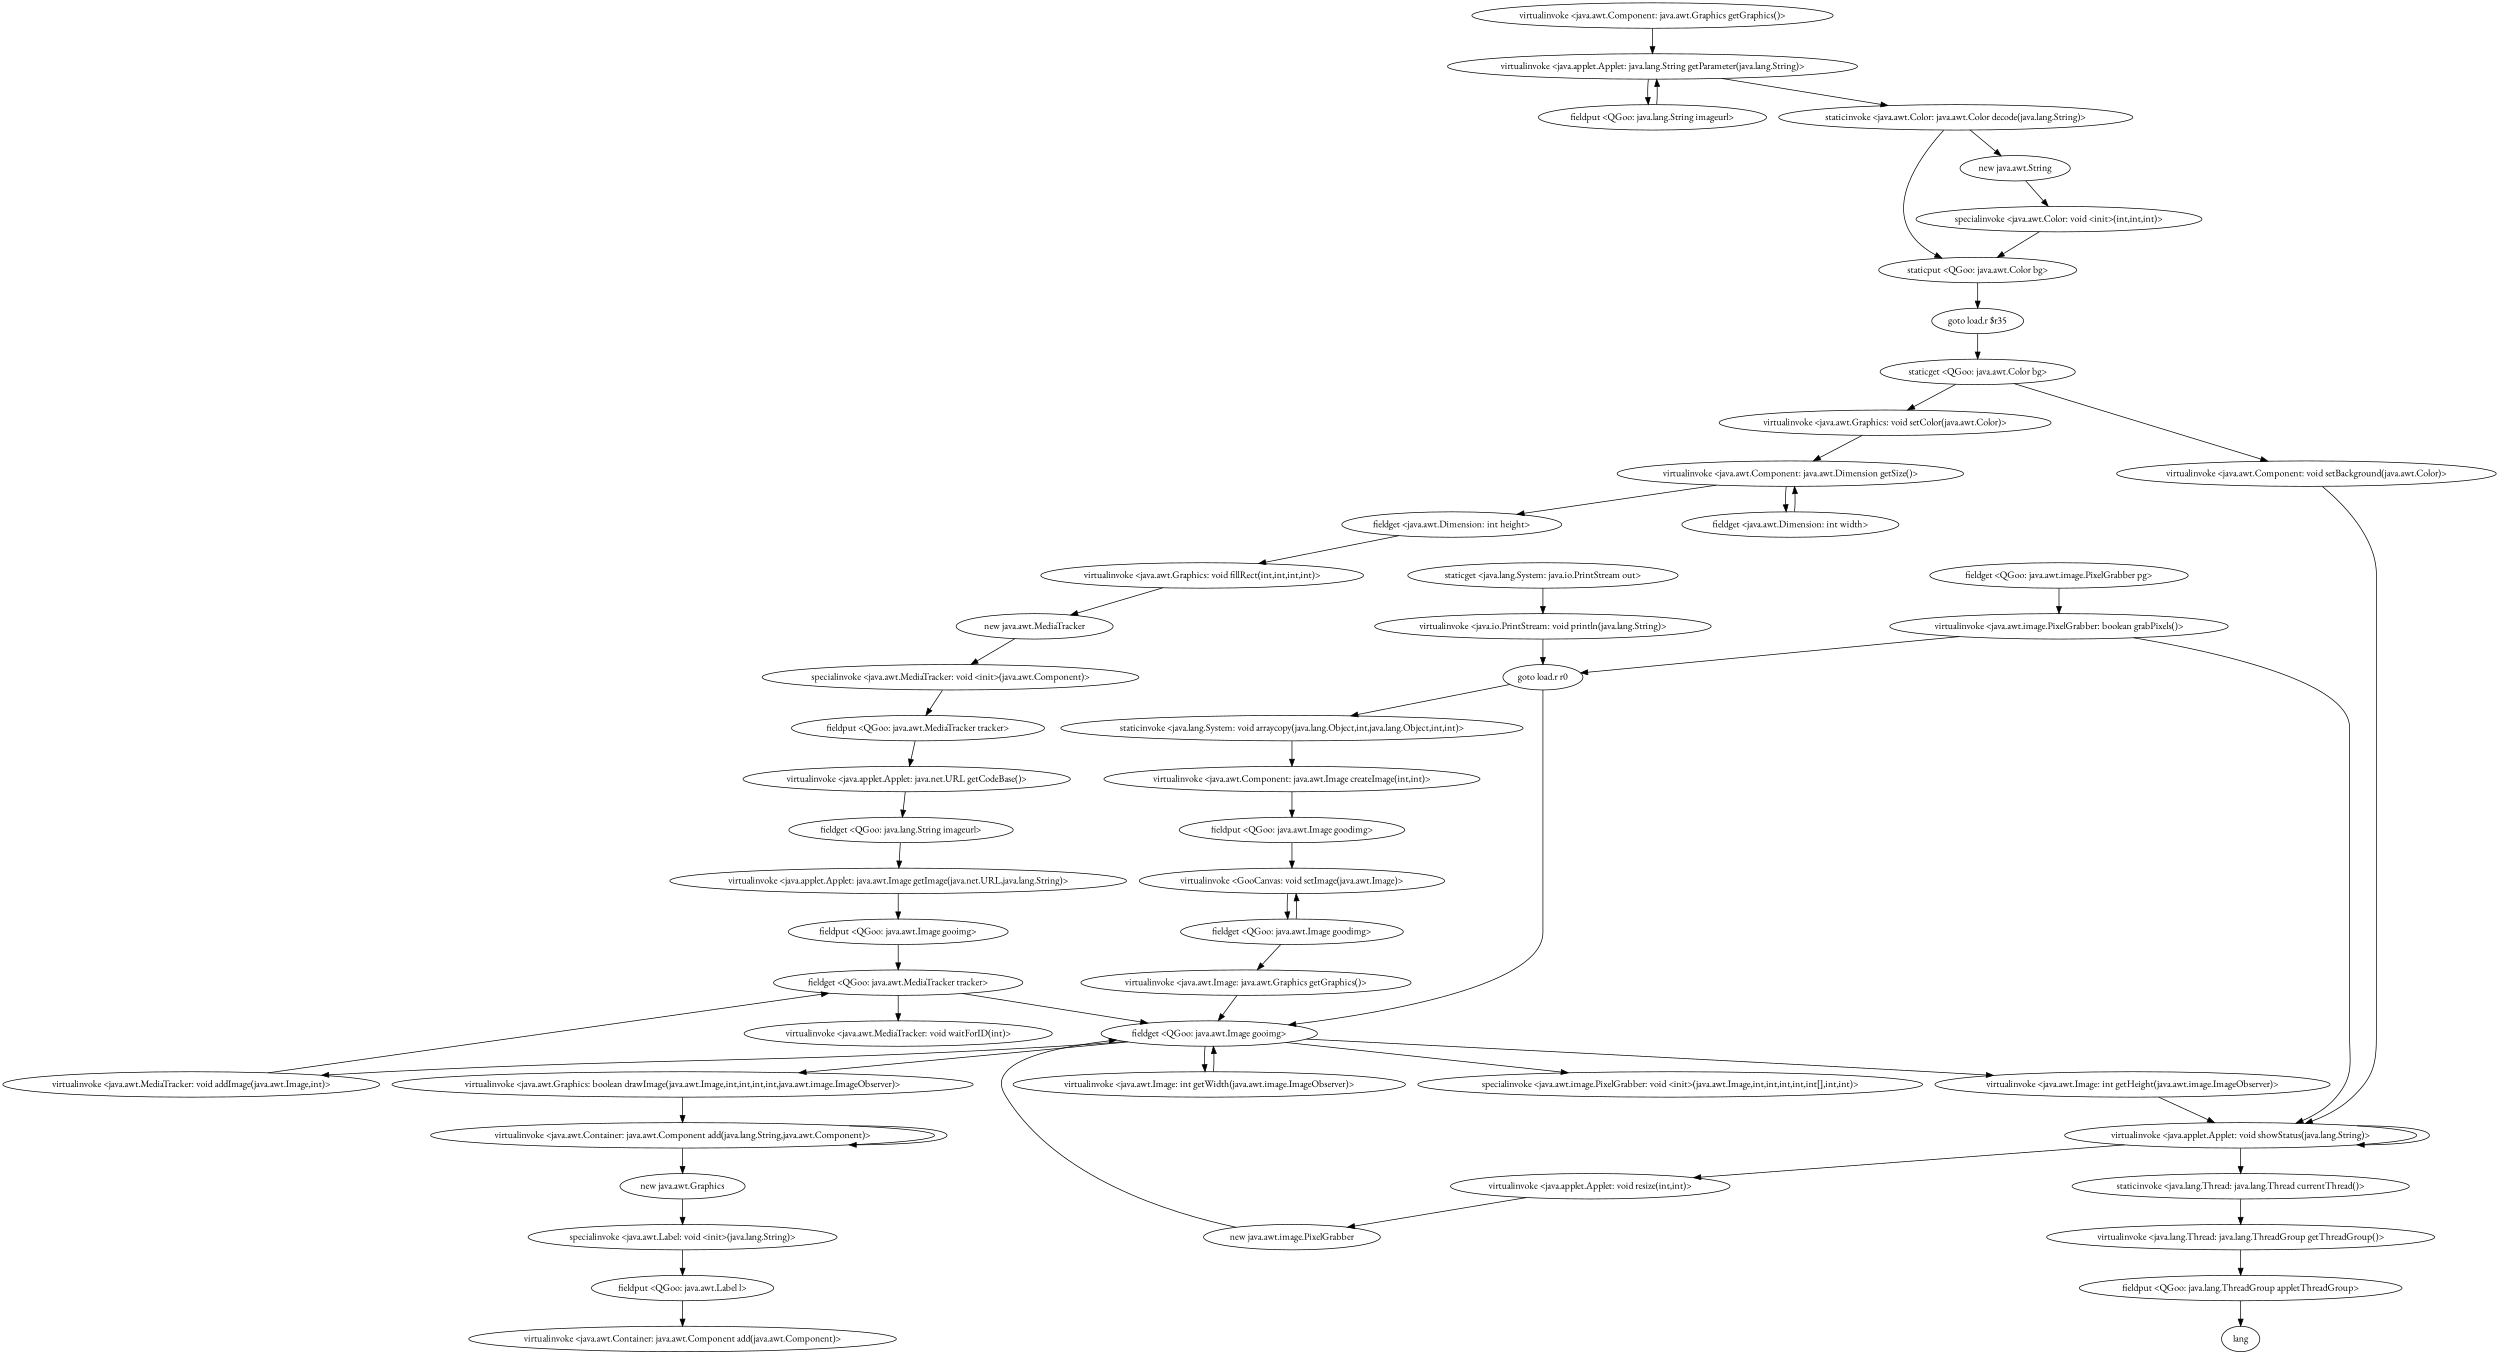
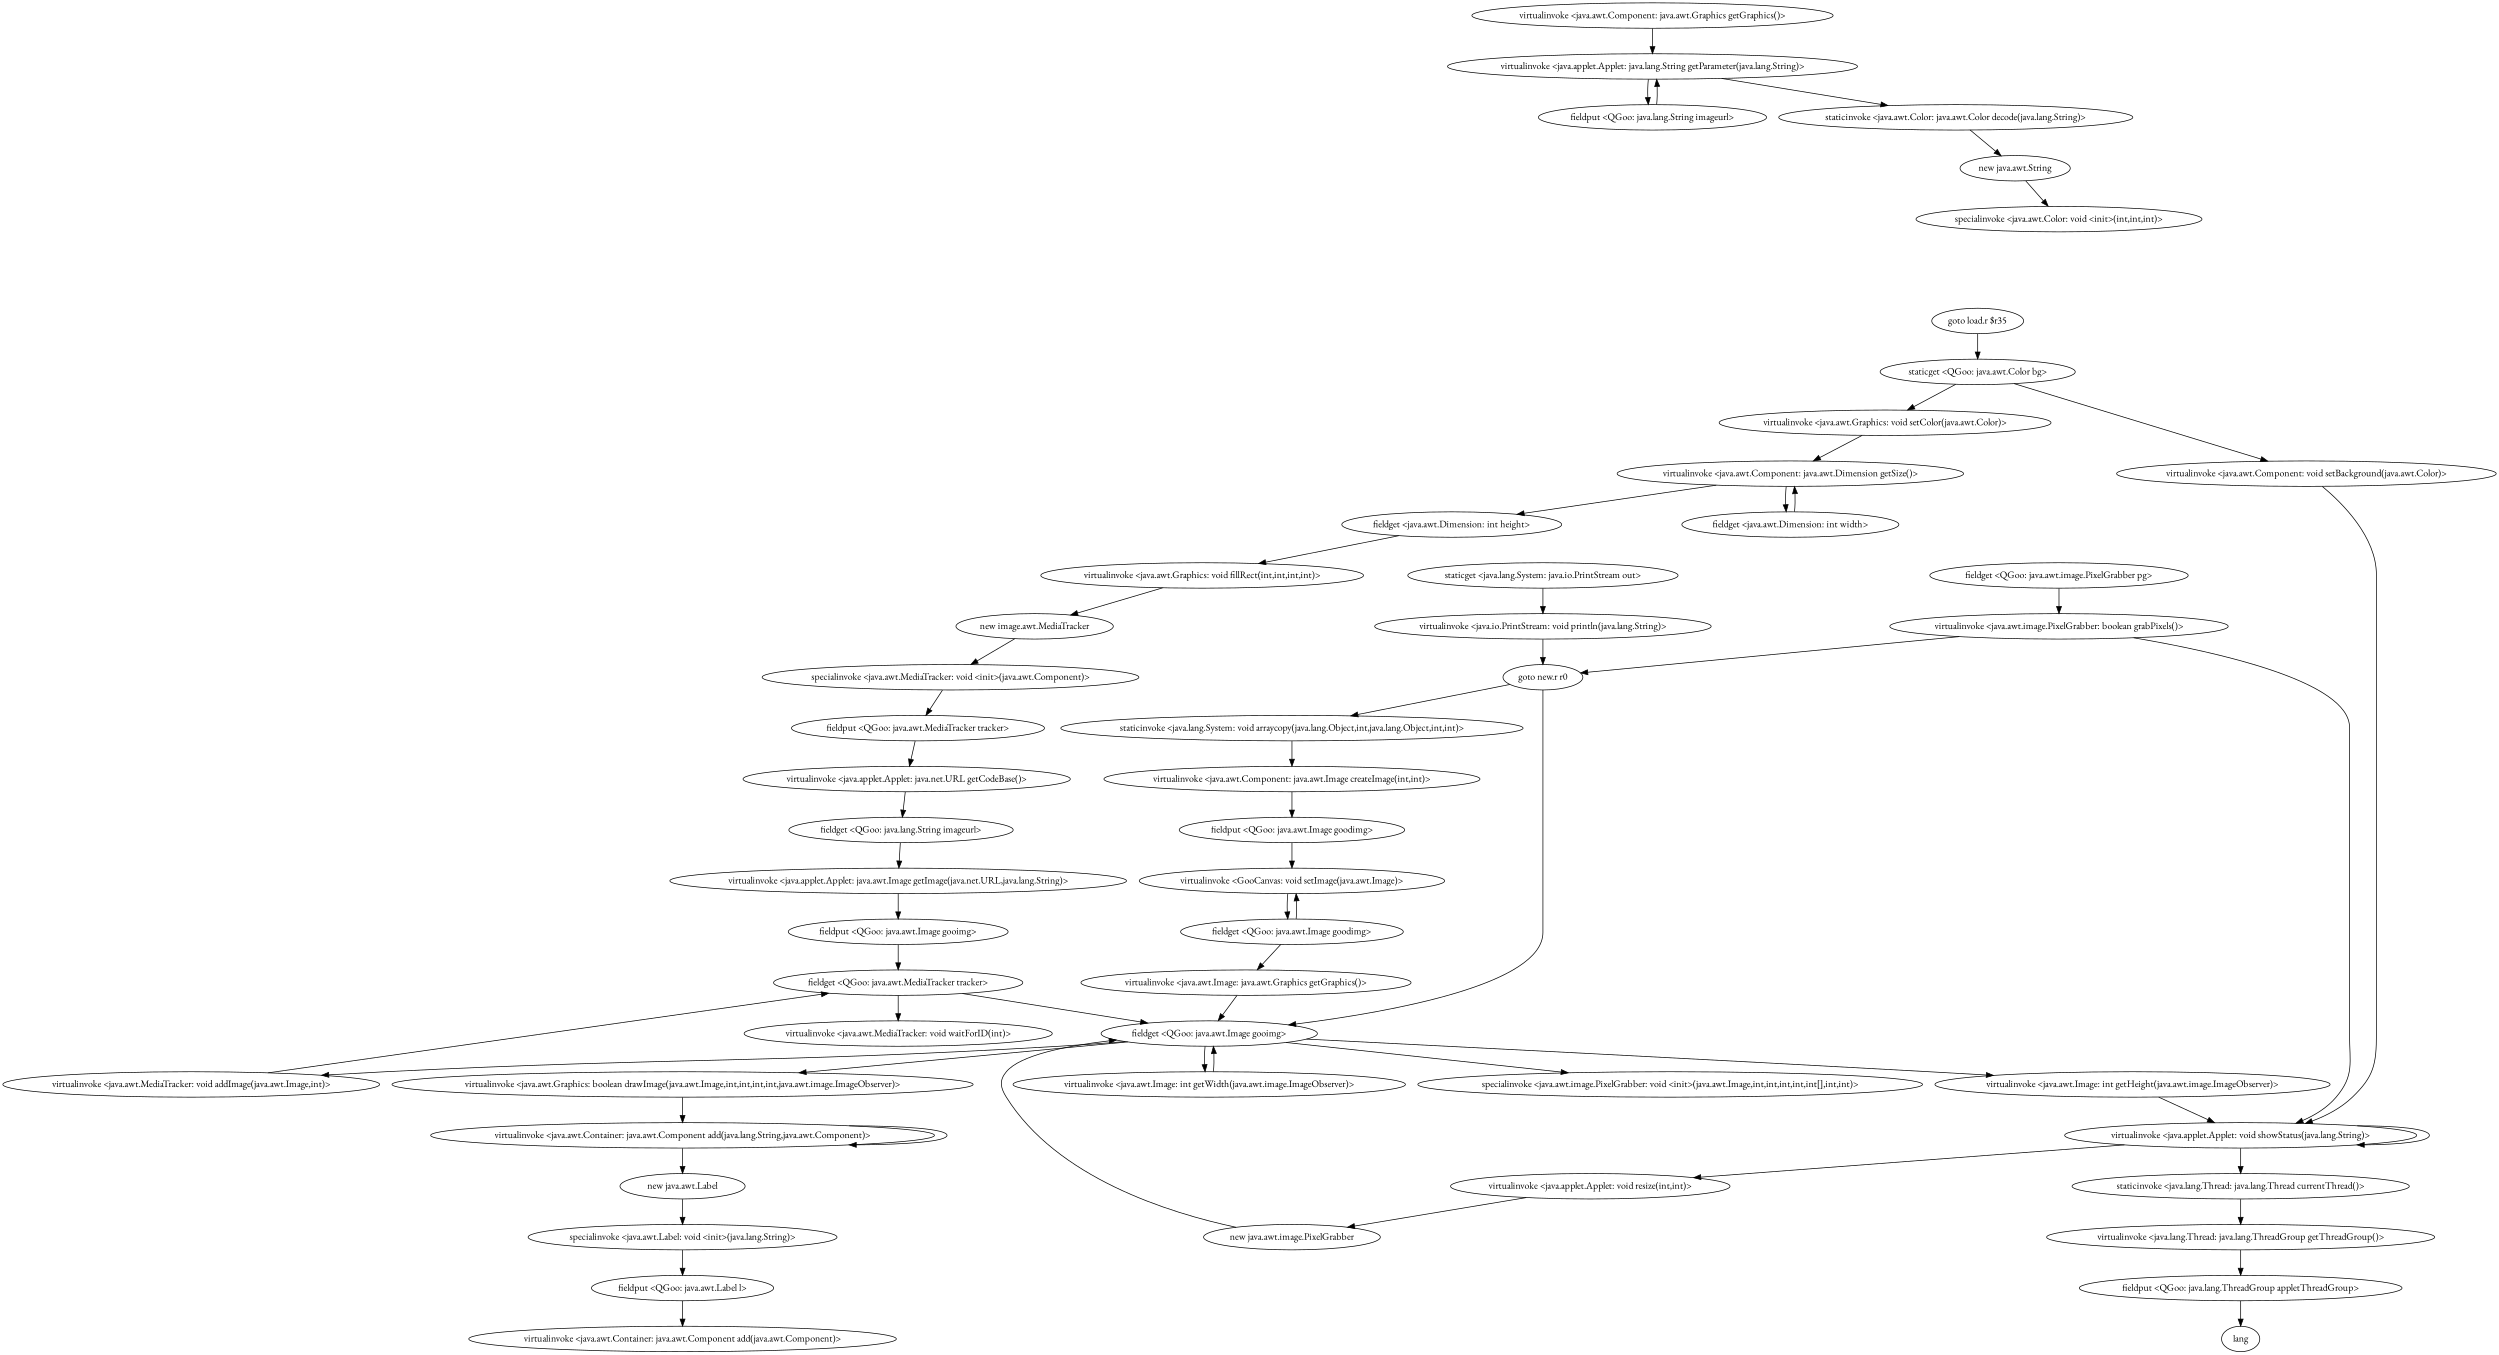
node "staticput <QGoo: java.awt.Color bg>": removed
node "new java.awt.MediaTracker": label "new java.awt.MediaTracker" -> "new image.awt.MediaTracker"
node "goto load.r r0": label "goto load.r r0" -> "goto new.r r0"
node "new java.awt.Graphics": label "new java.awt.Graphics" -> "new java.awt.Label"
